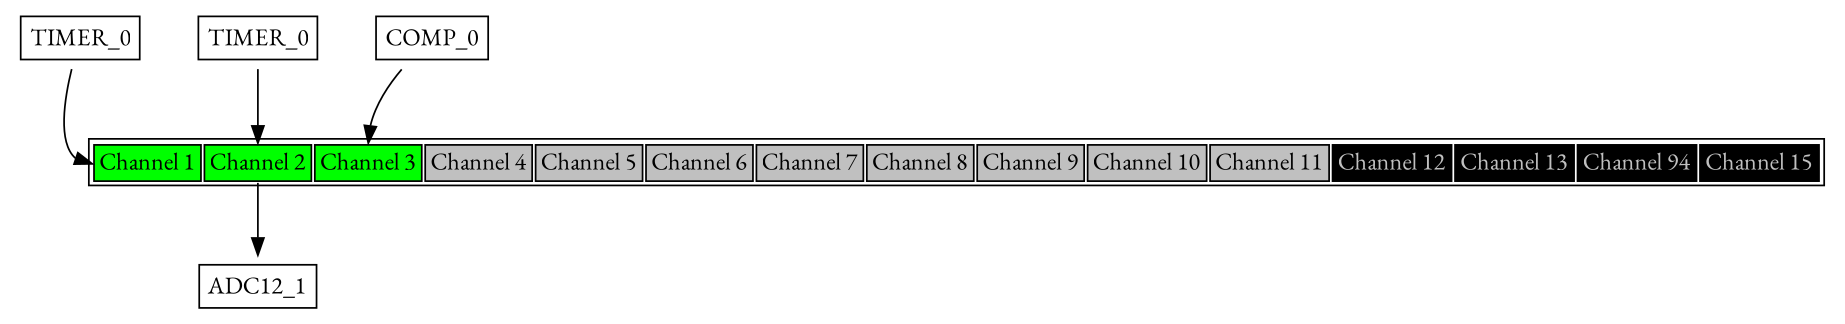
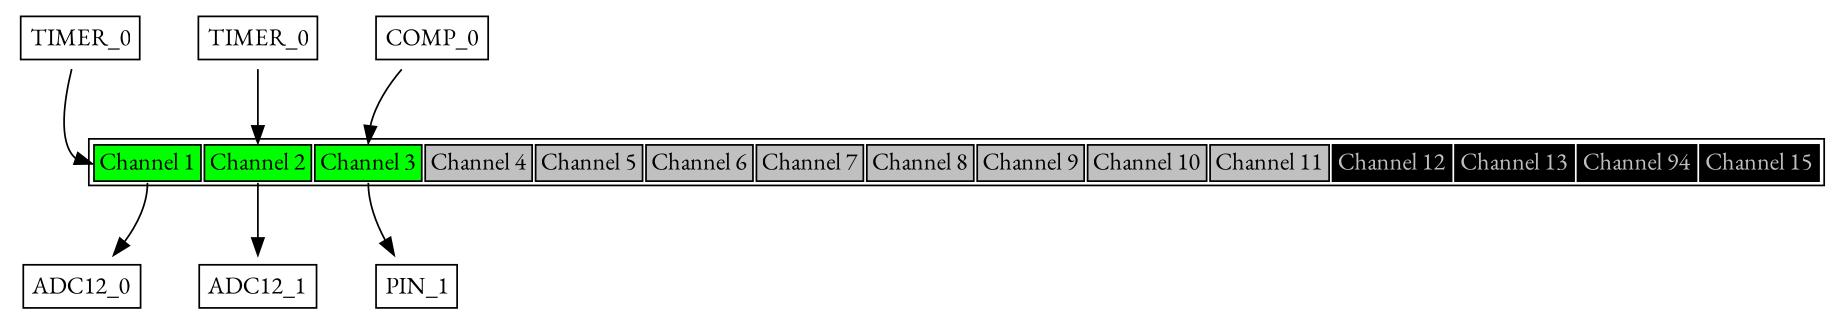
node "ADC12_0": added
node "PIN_1": added
